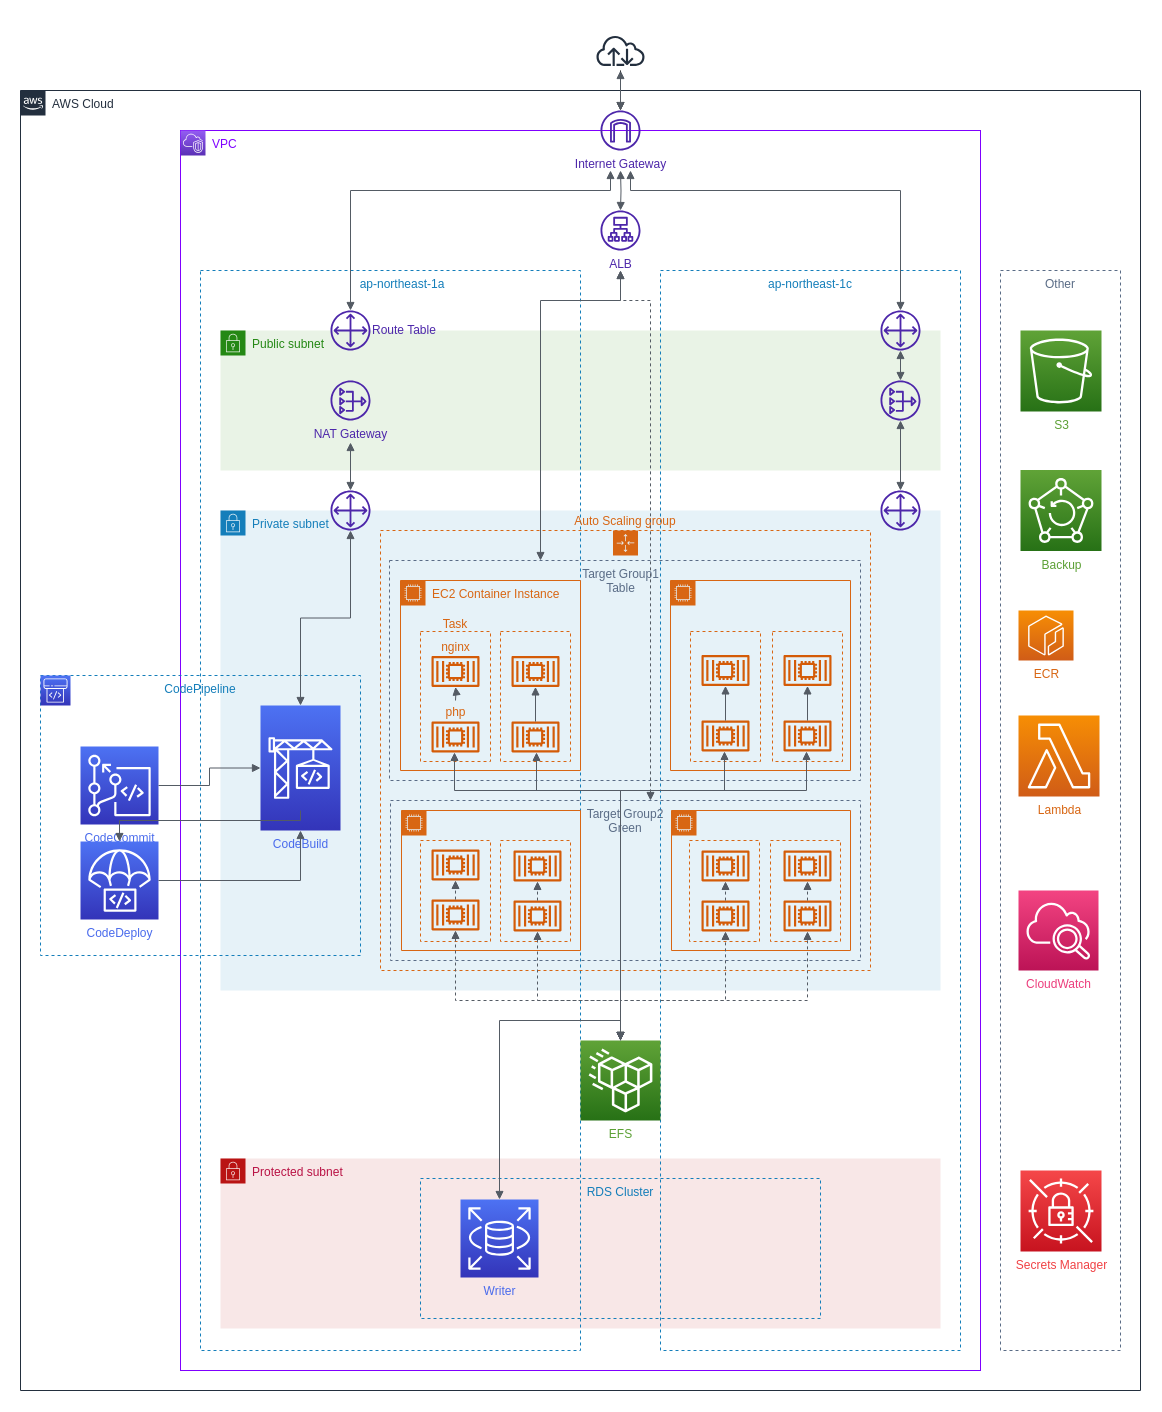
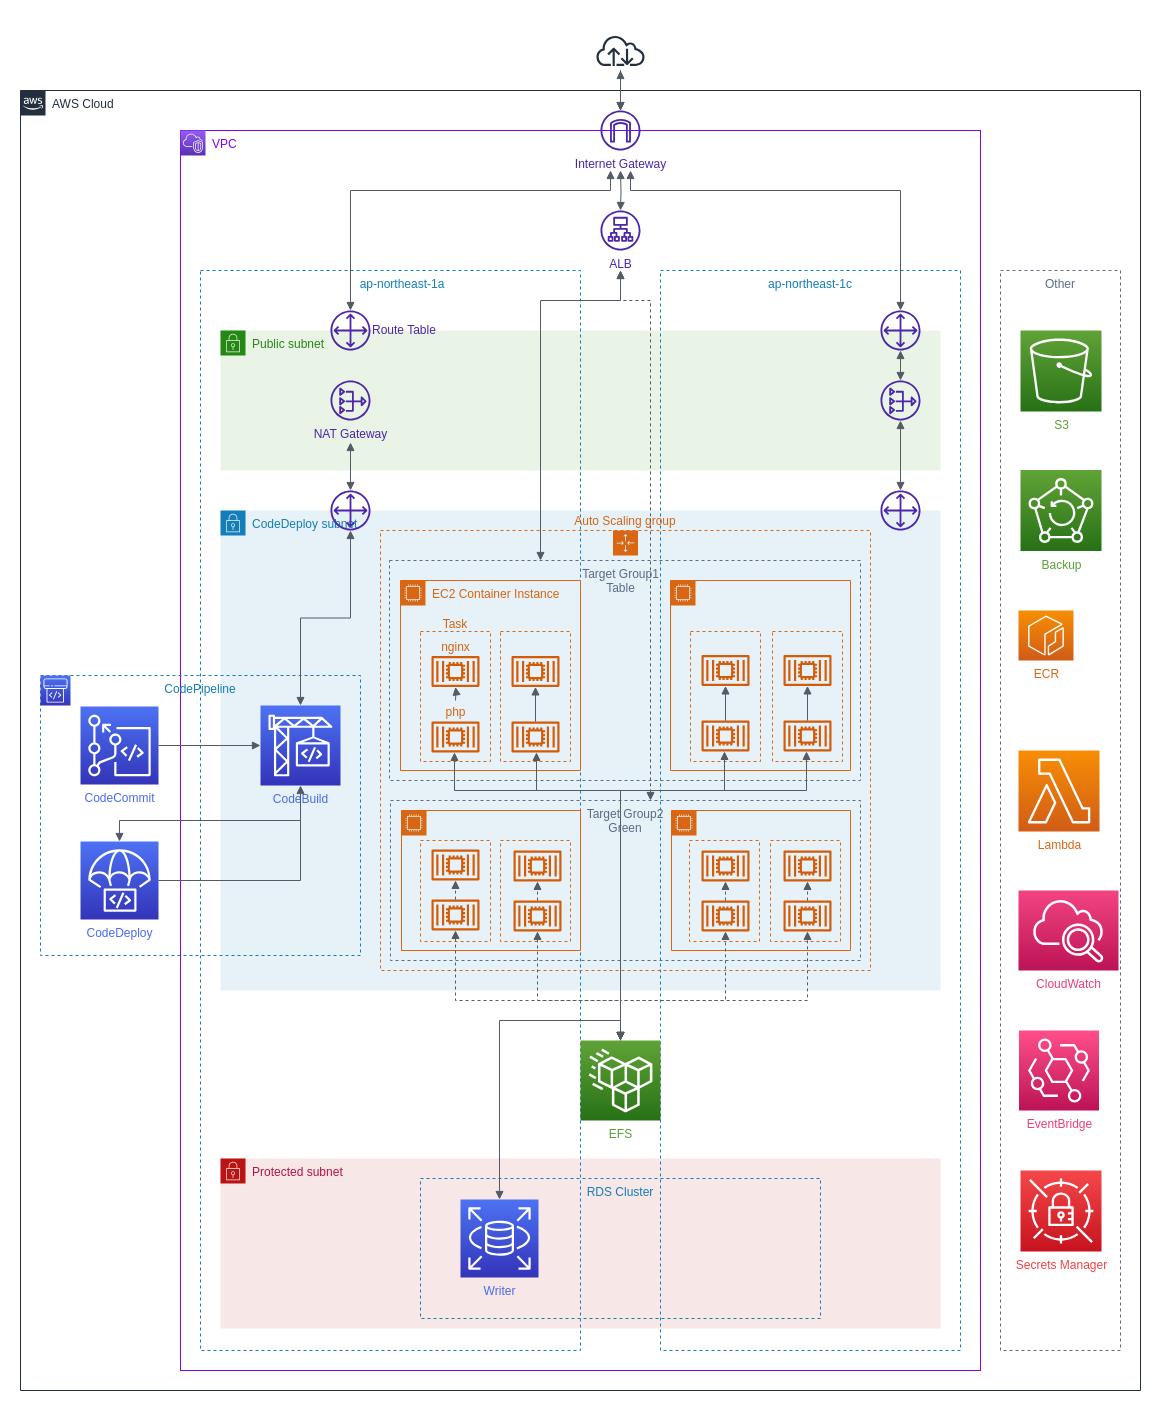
node "Private subnet": label "Private subnet" -> "CodeDeploy subnet"
node "Lambda": moved (1059, 756) -> (1059, 791)
node "CodeBuild": size 80x125 -> 80x80
node "CodeCommit": moved (120, 786) -> (120, 746)
node "CloudWatch": size 80x80 -> 100x80
node "EventBridge": added
